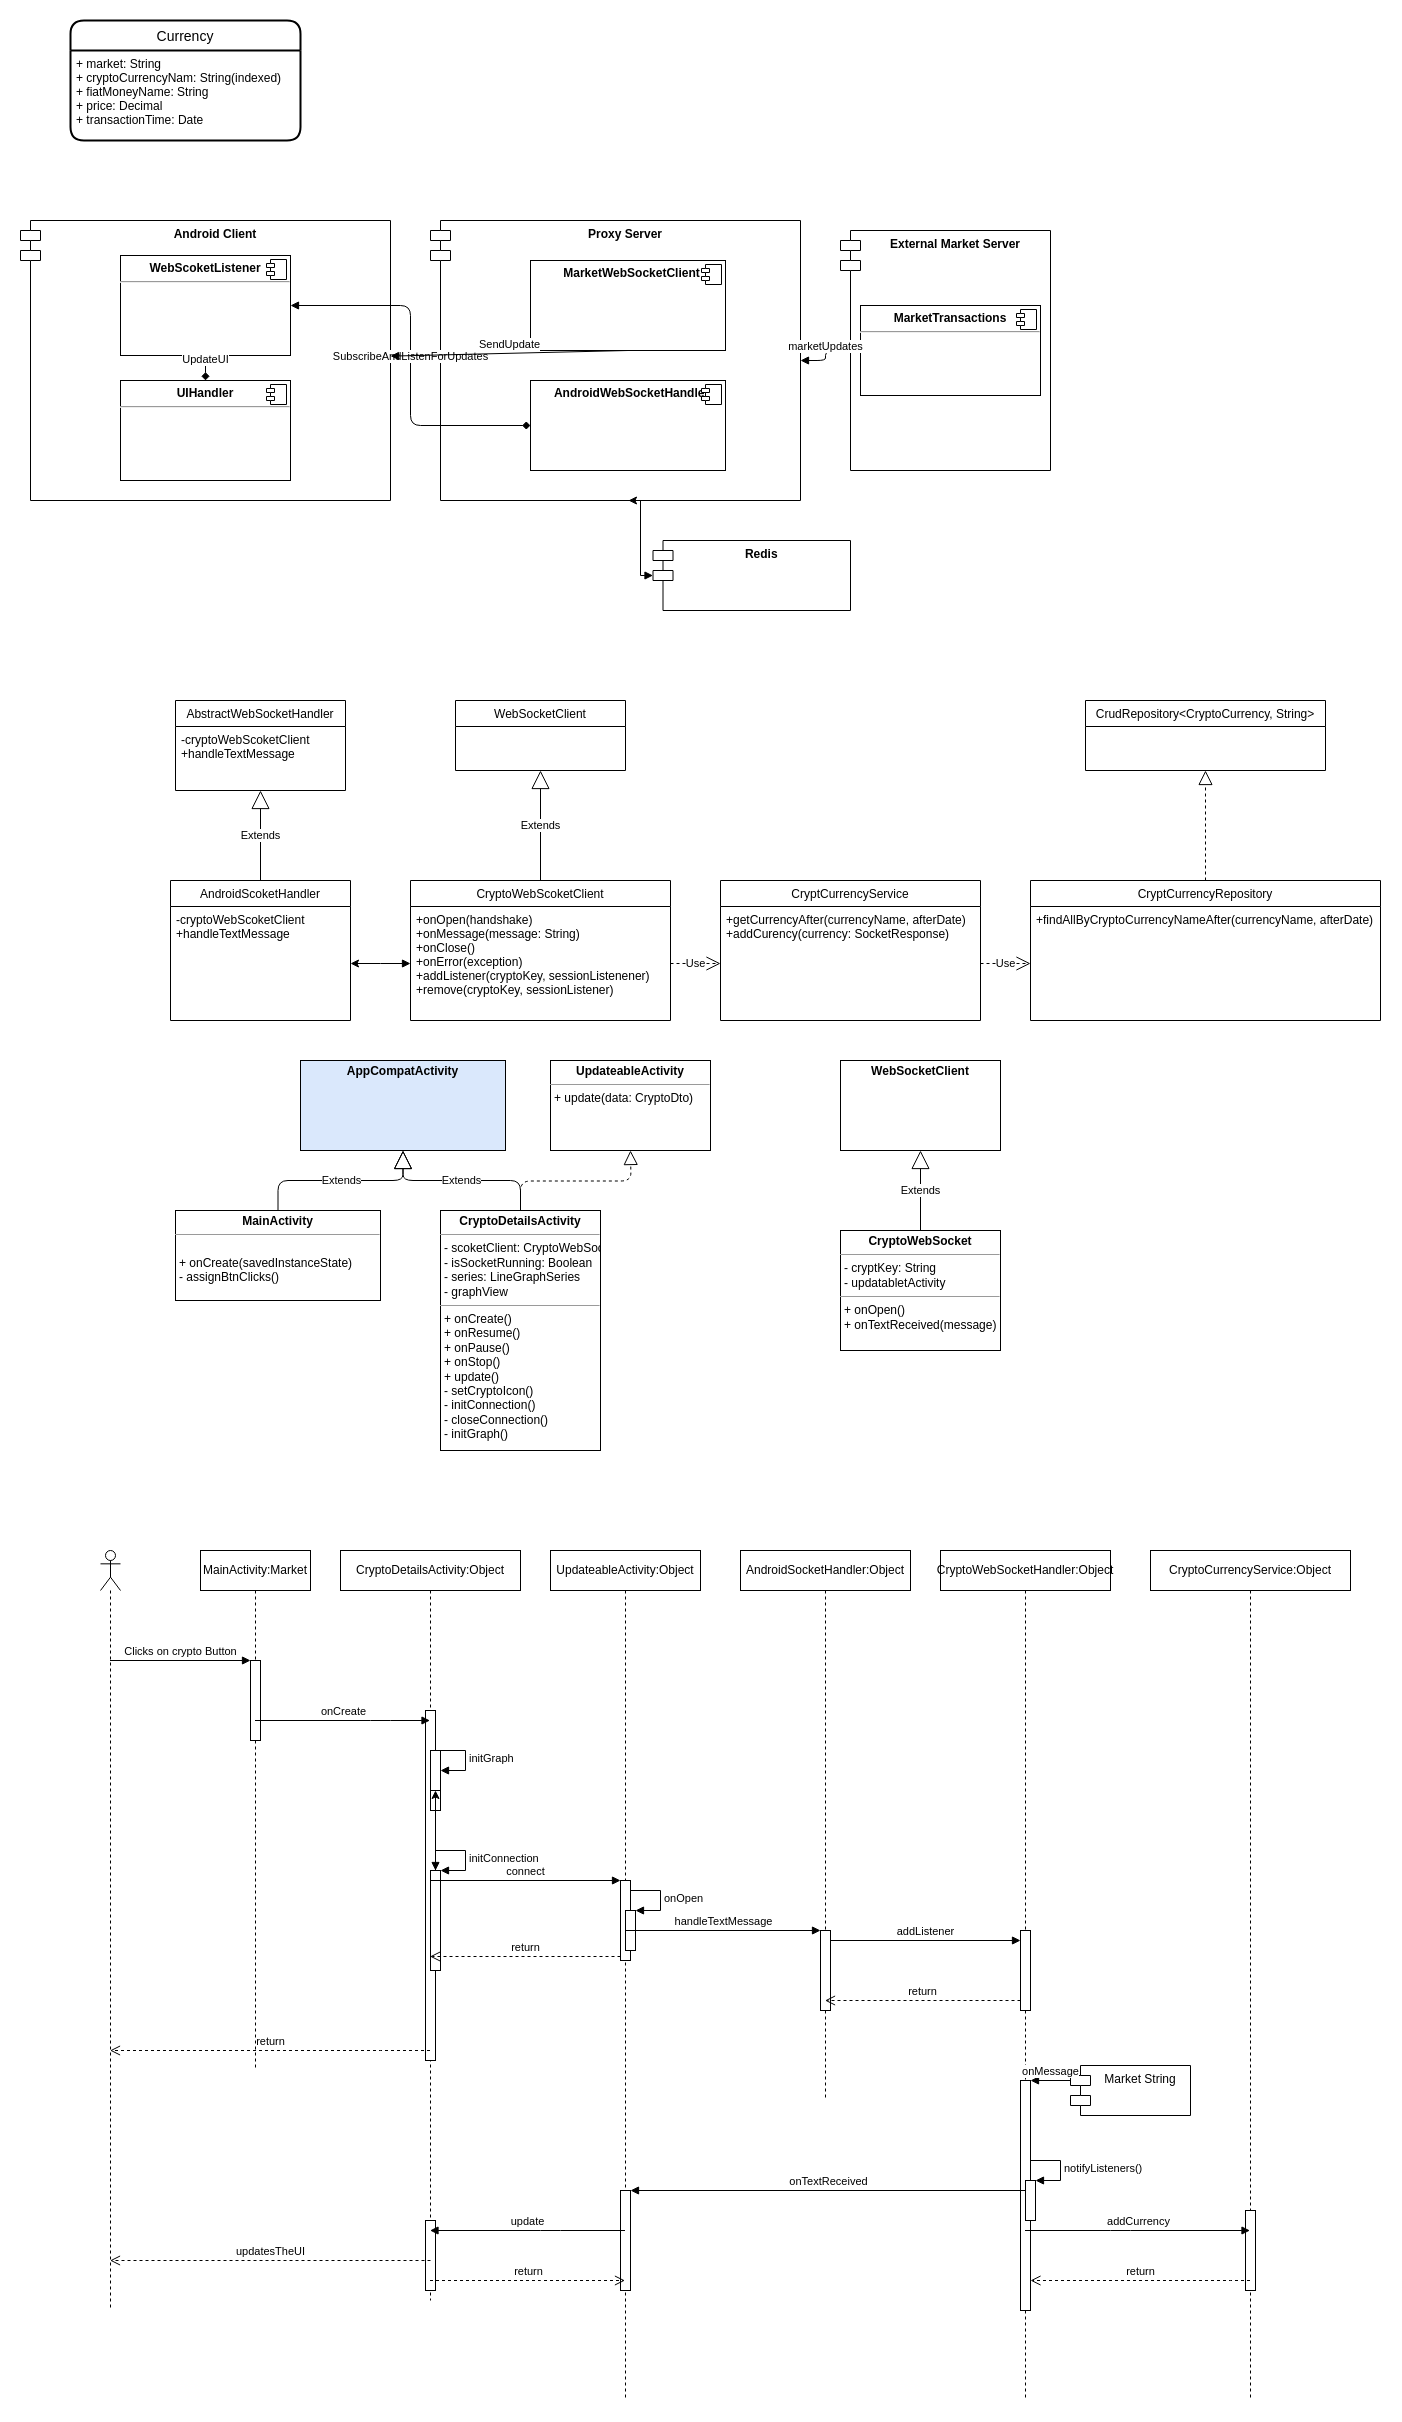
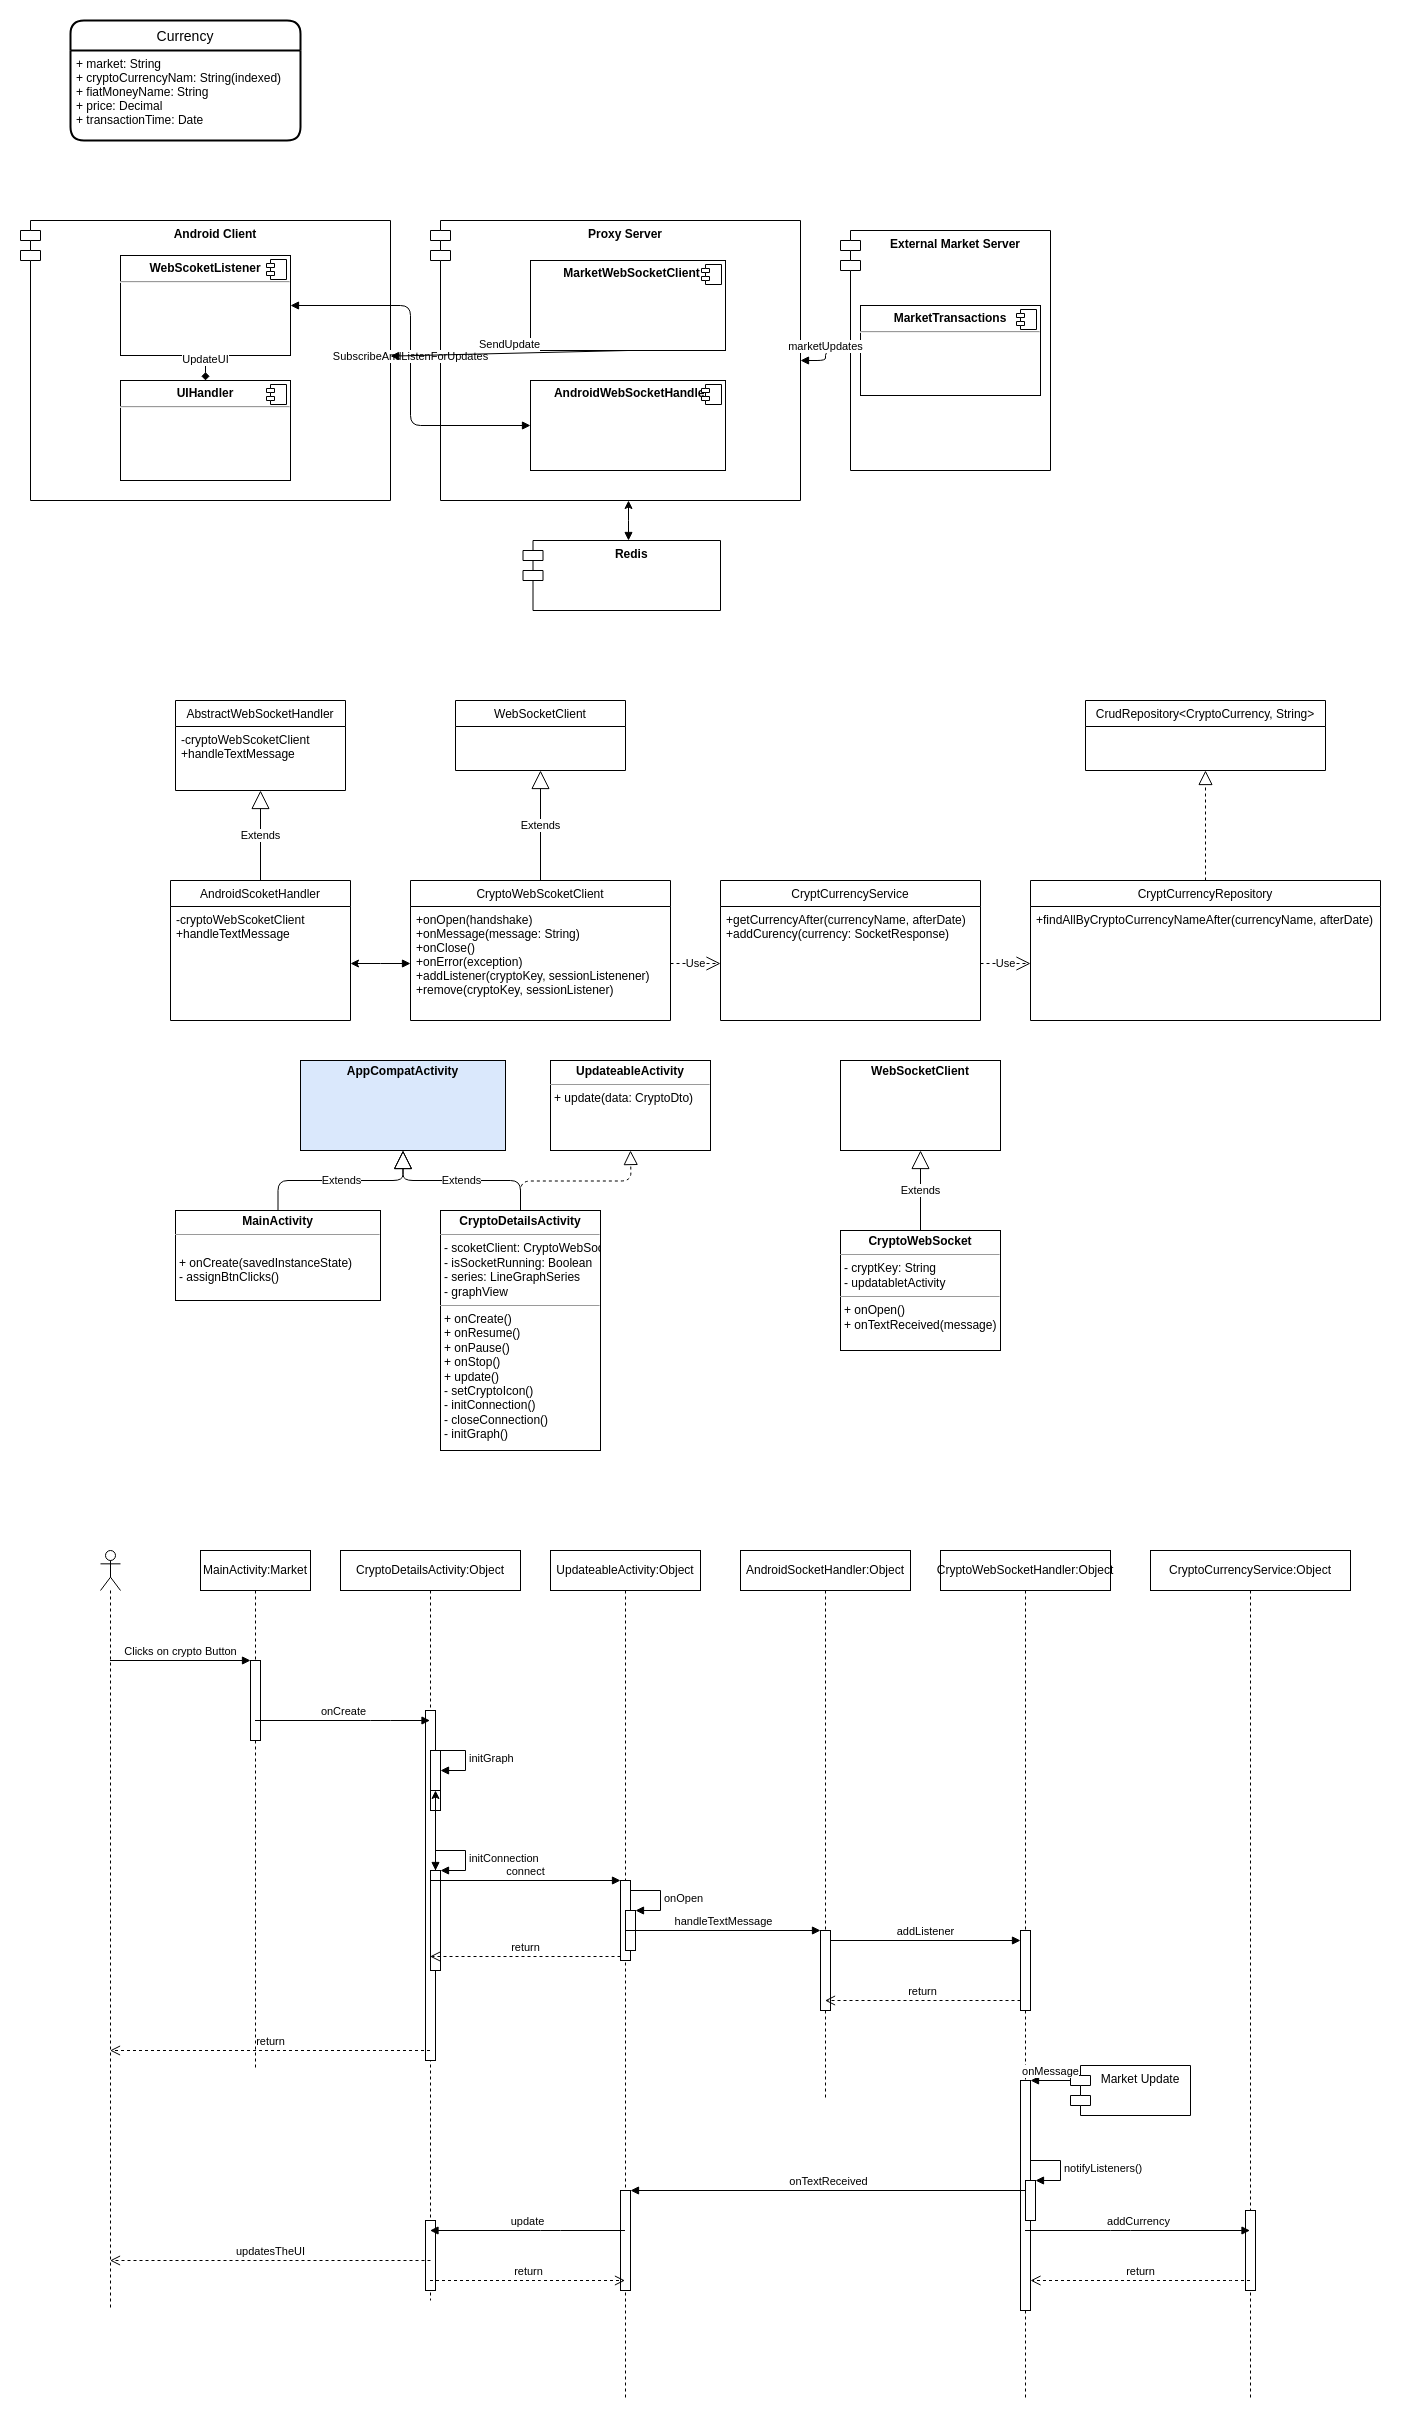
edge "WebScoketListener" -- "AndroidWebSocketHandler": arrowhead diamond -> block
node "Redis": moved (752, 576) -> (622, 576)
node "Market String": label "Market String" -> "Market Update"
